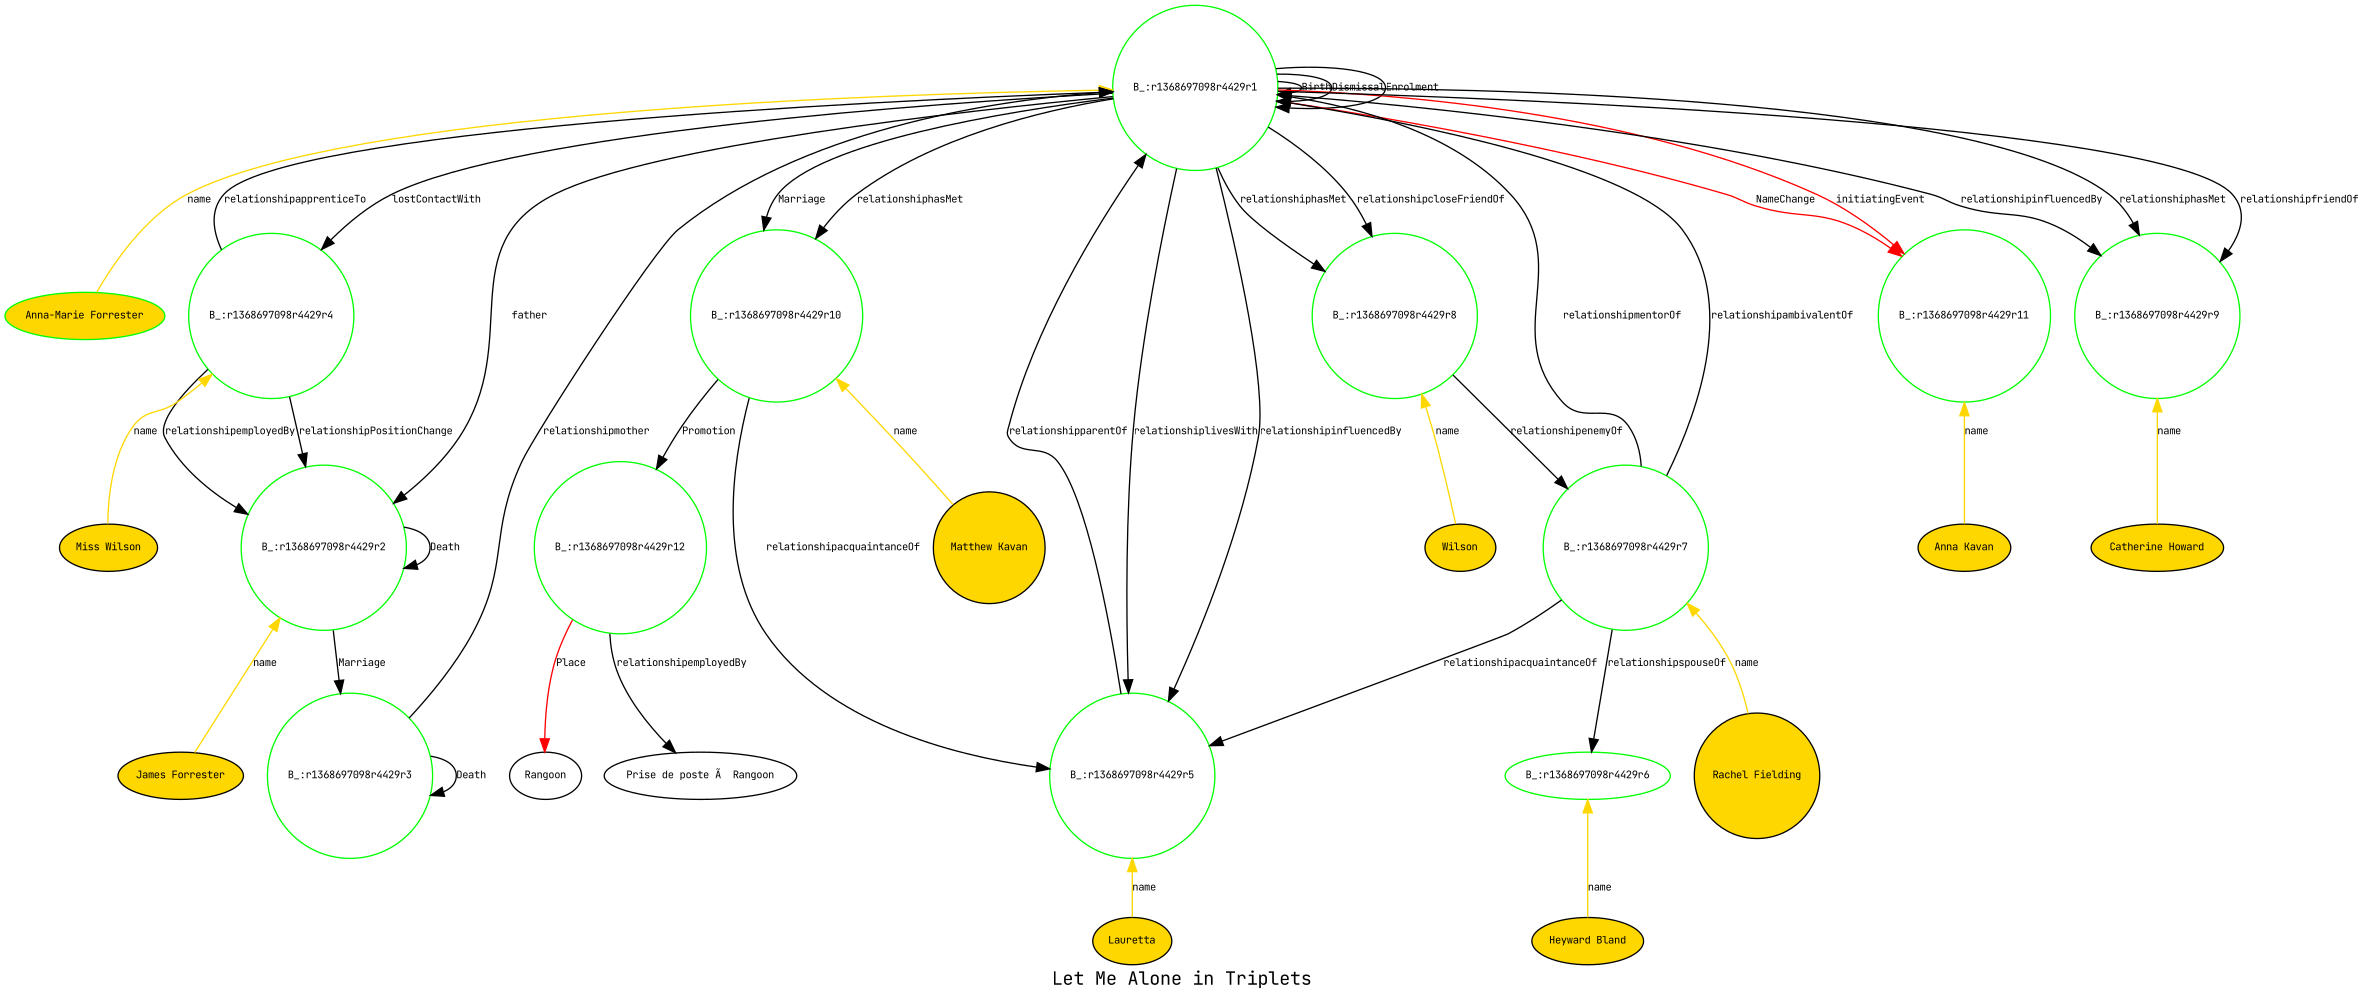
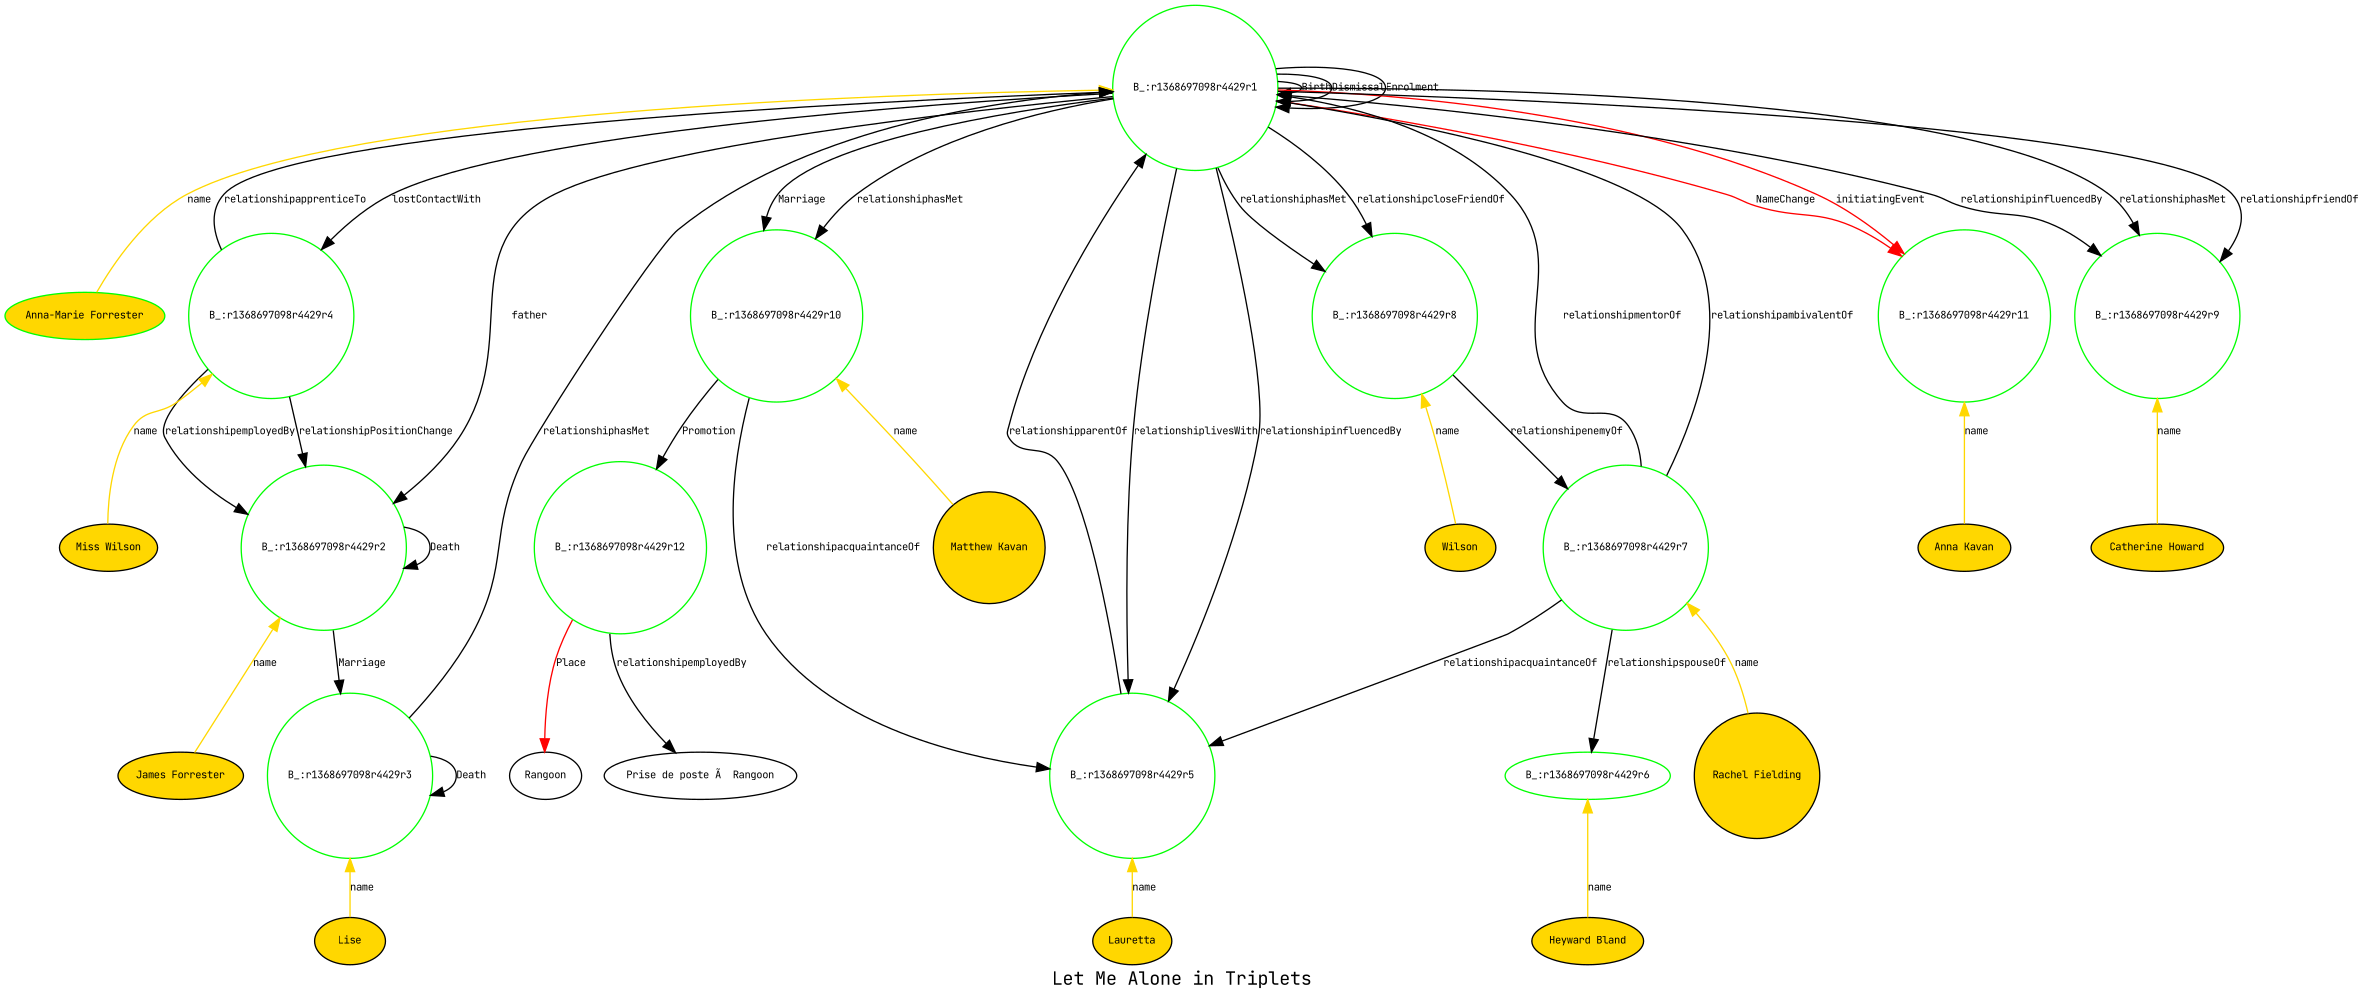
edge "B_:r1368697098r4429r3" -> "B_:r1368697098r4429r1": label "relationshipmother" -> "relationshiphasMet"
node "Lise": added
